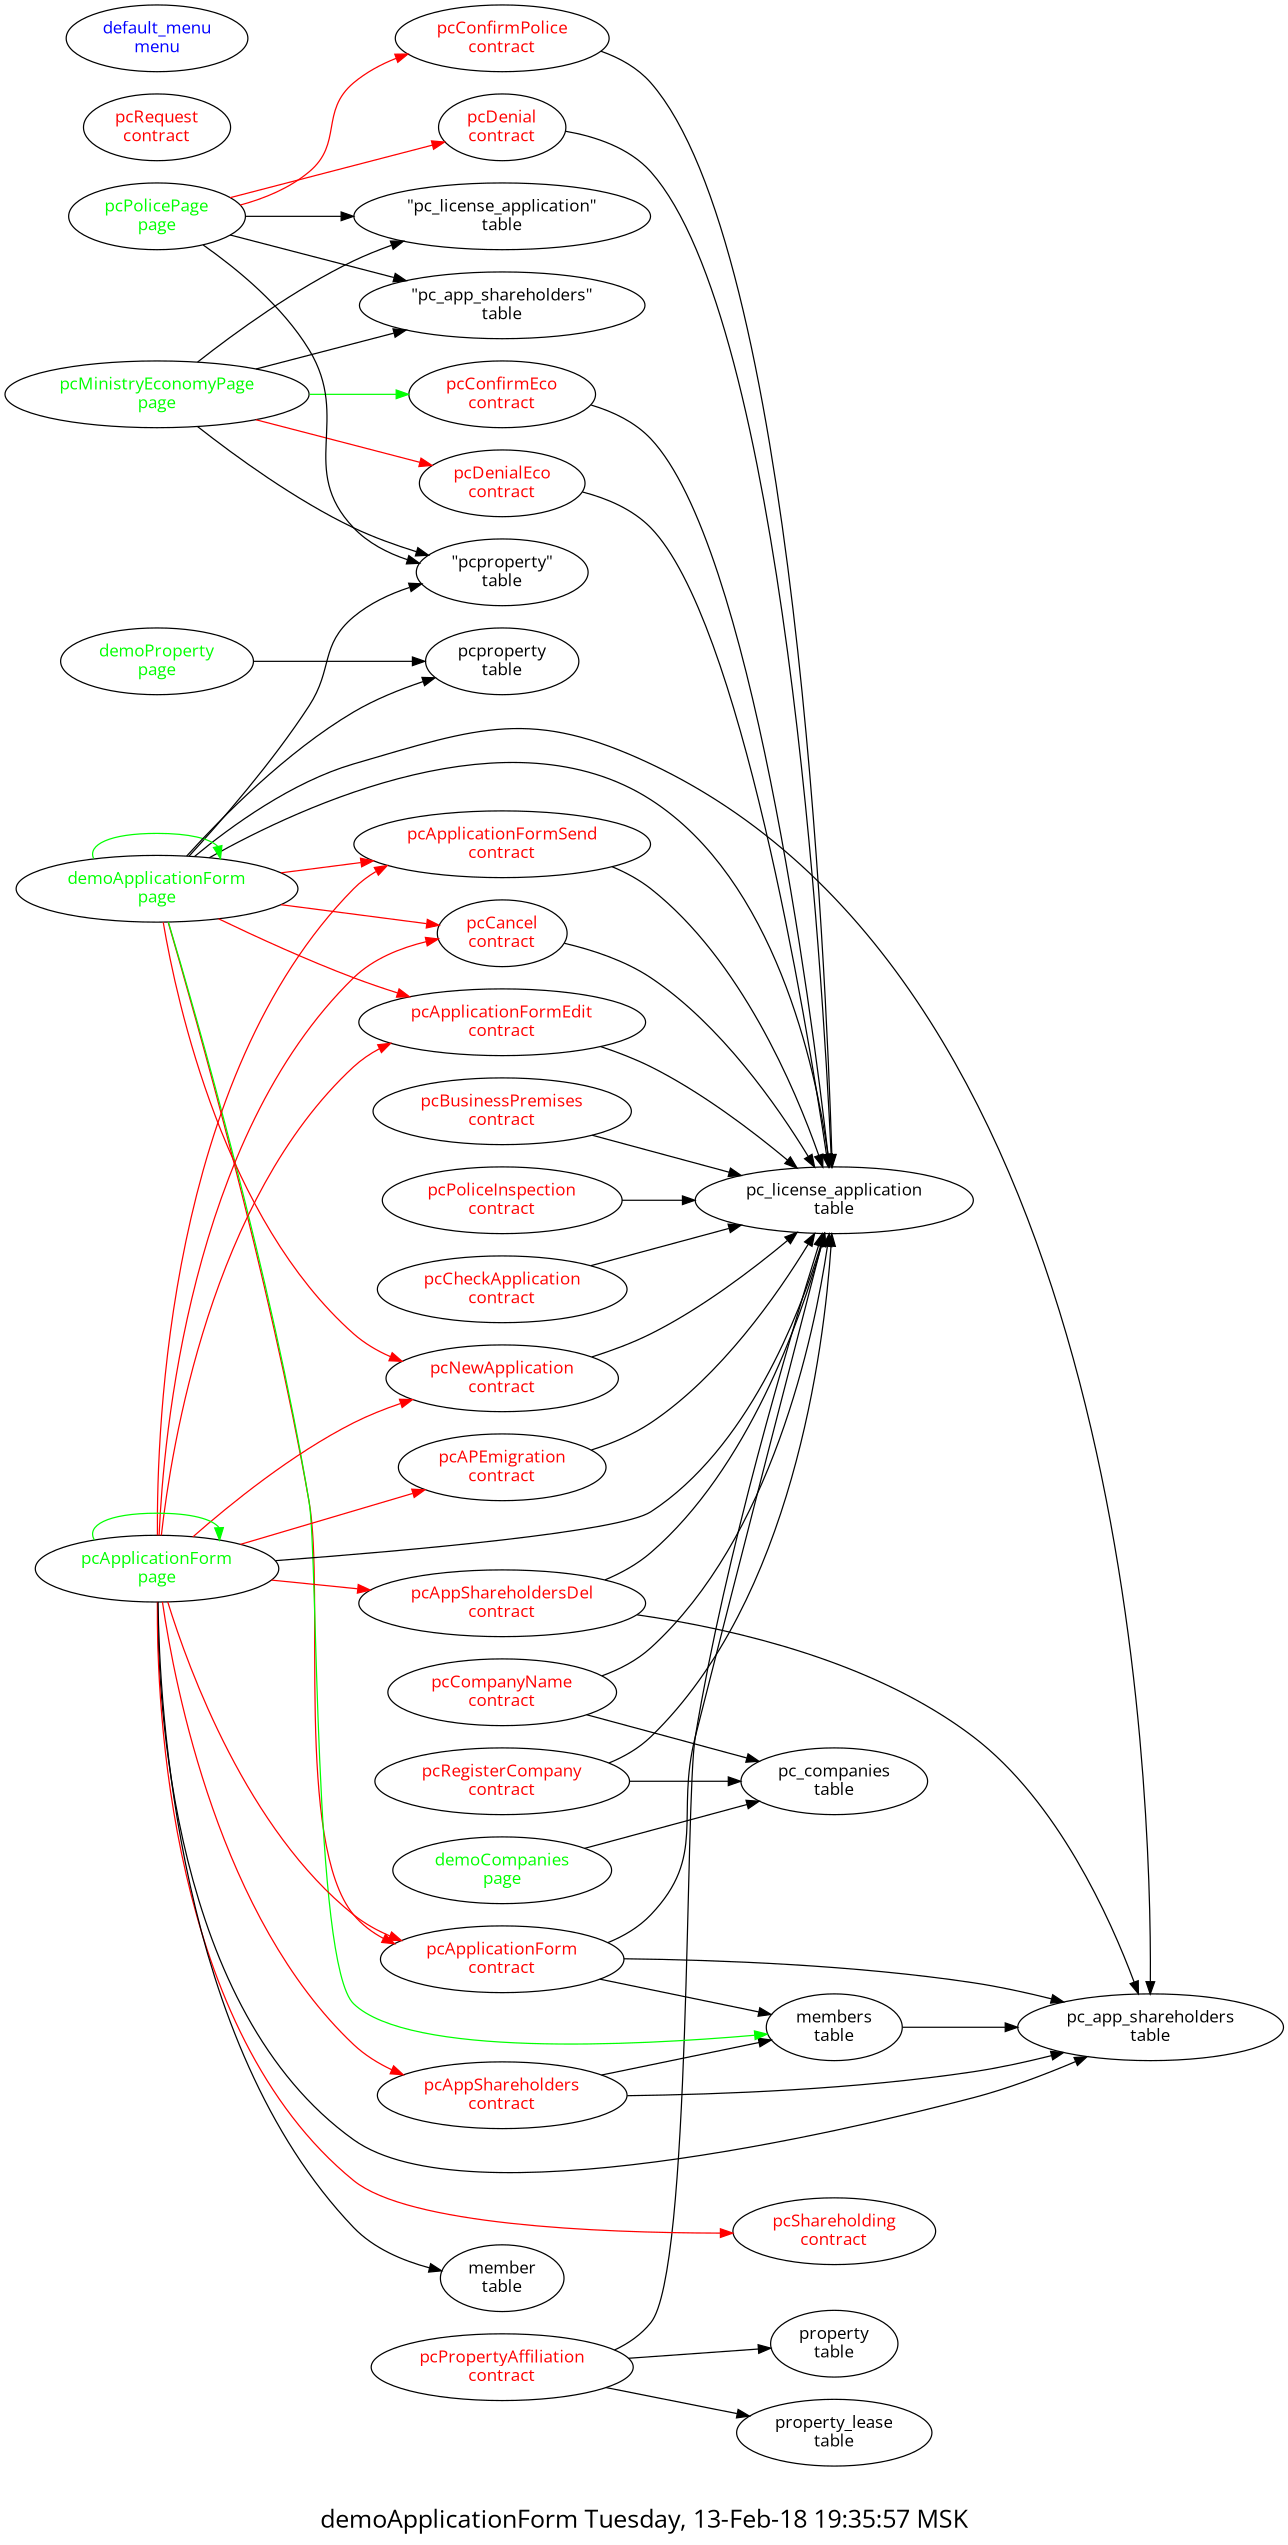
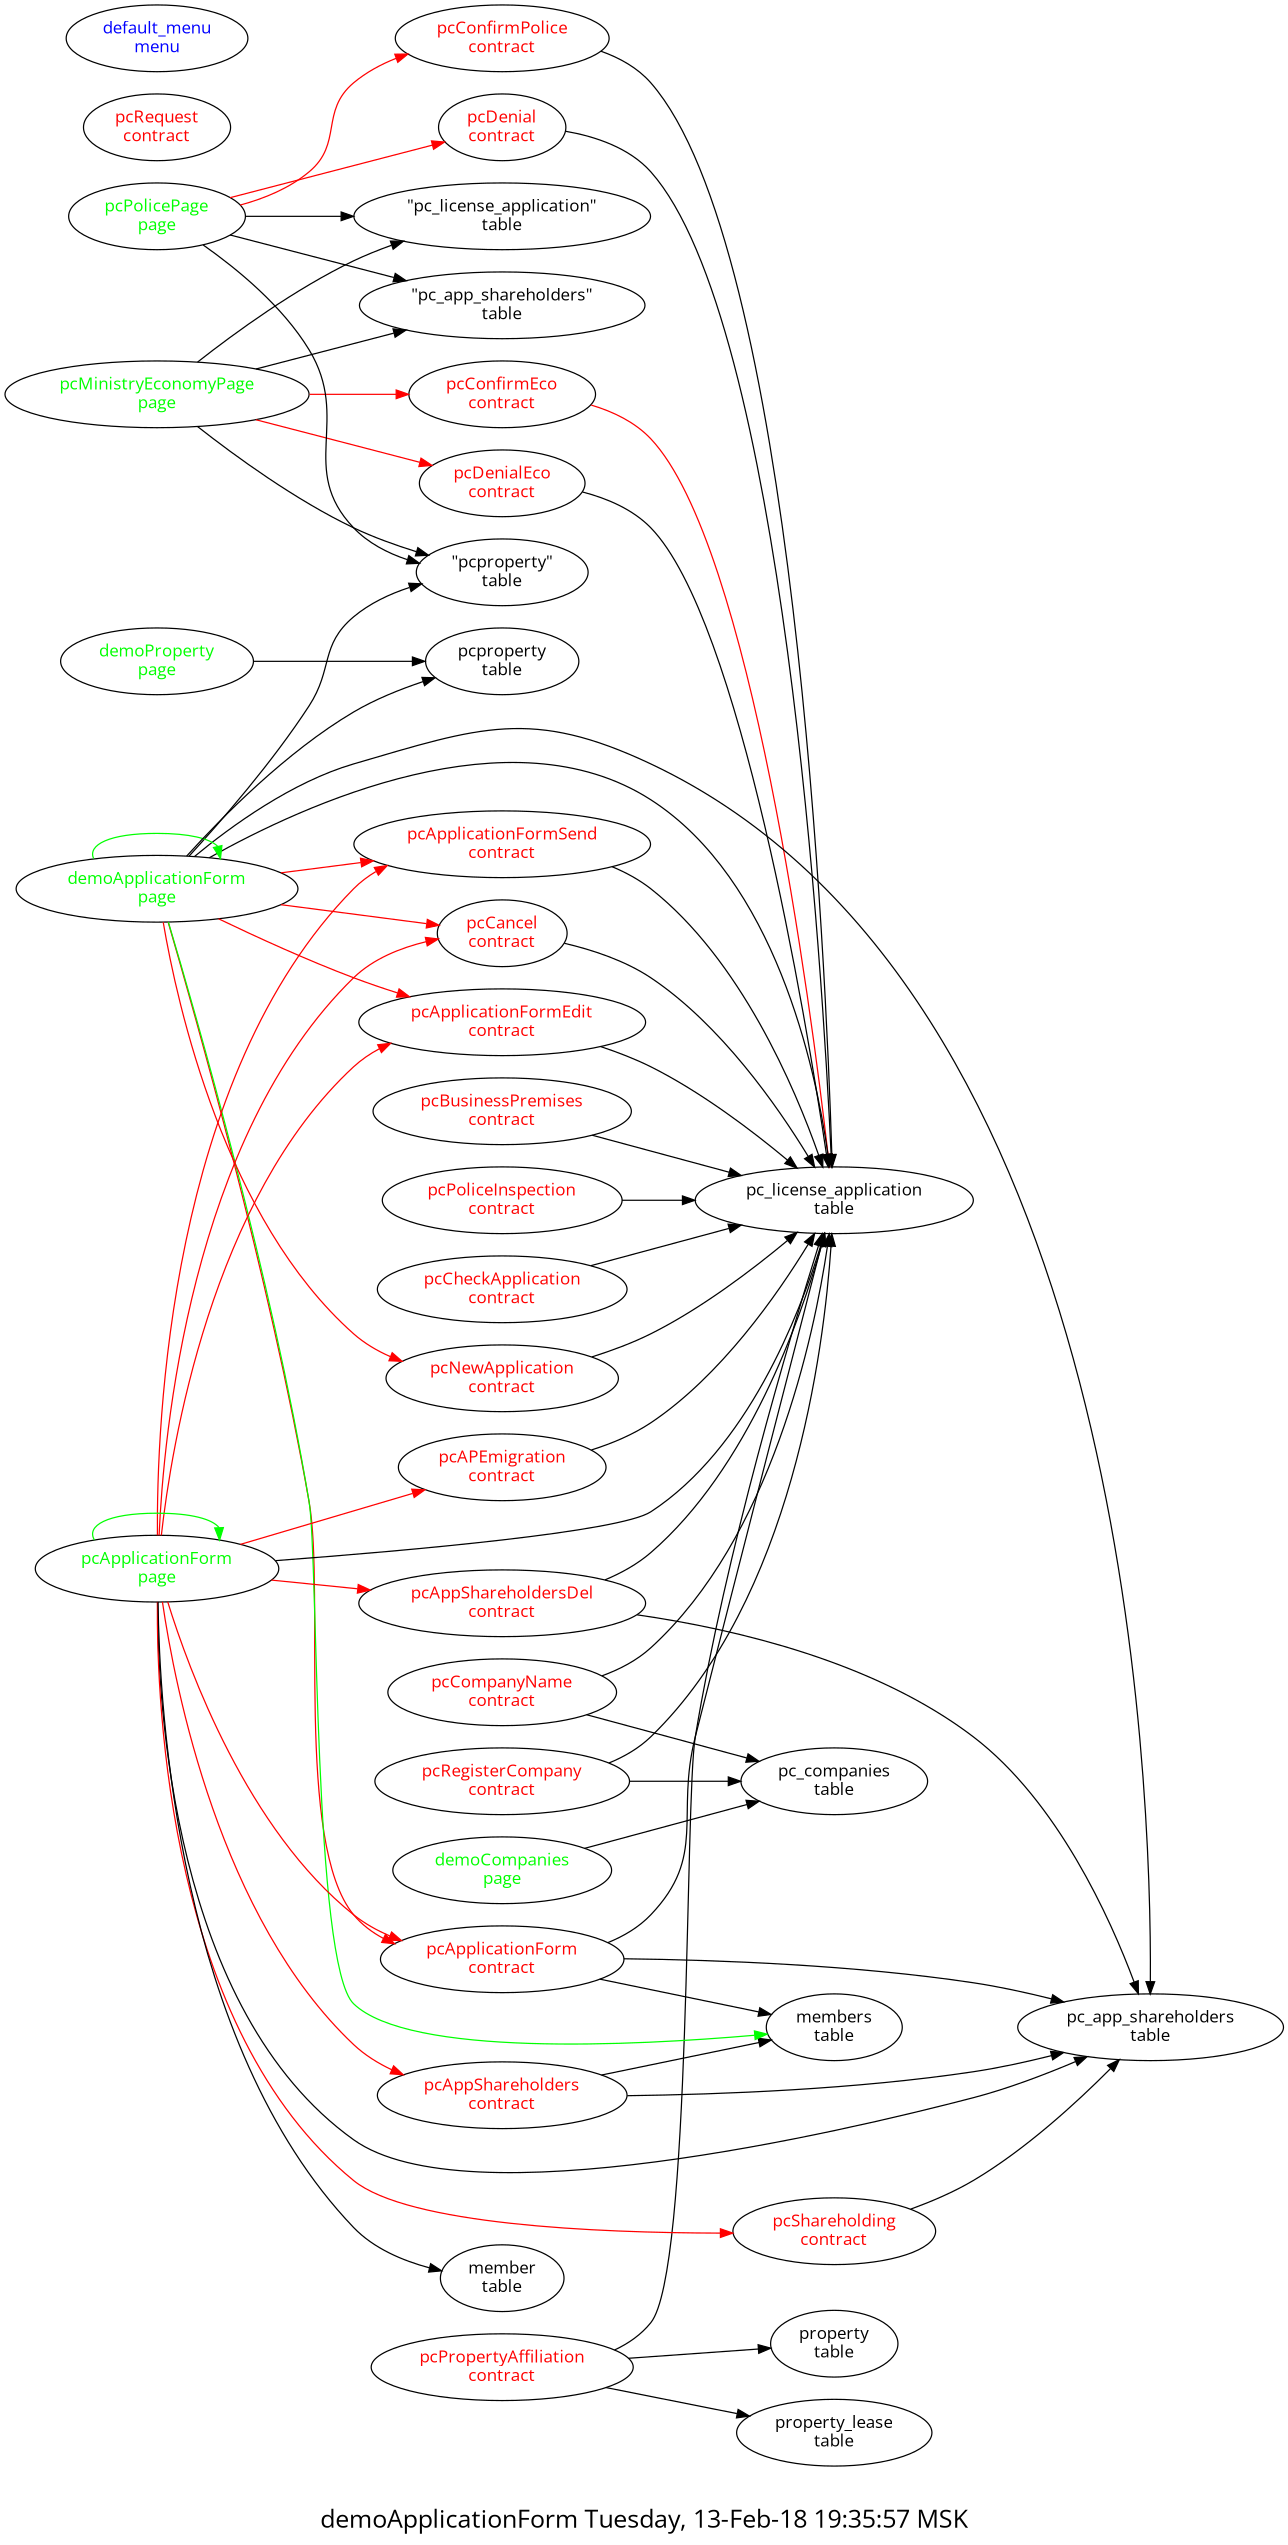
edge "pcMinistryEconomyPage page" -> "pcConfirmEco contract": color green -> red
edge "pcConfirmEco contract" -> "pc_license_application table": color black -> red
edge "pcApplicationForm page" -> "pcNewApplication contract": removed
edge "members table" -> "pc_app_shareholders table": now "pcShareholding contract" -> "pc_app_shareholders table"
